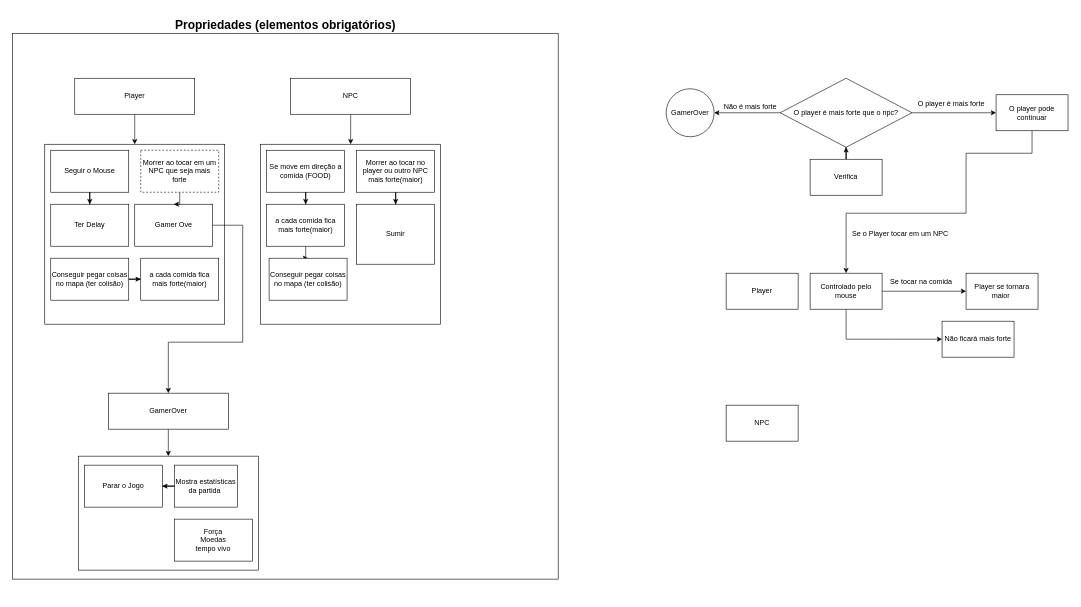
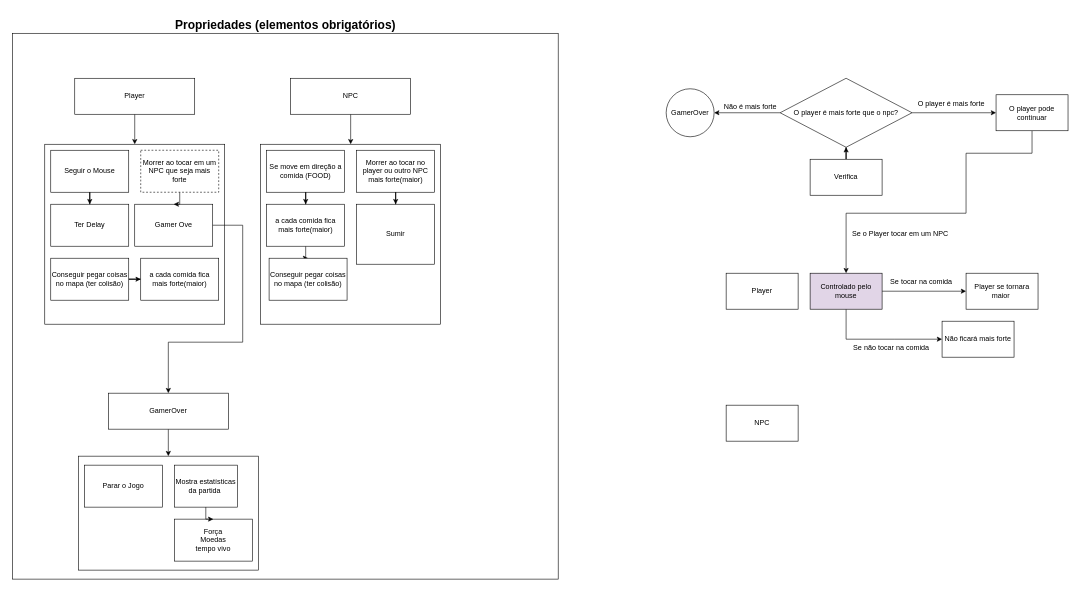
node "Controlado pelo mouse": fillcolor #ffffff -> #e1d5e7
node "Se não tocar na comida": added
edge "Mostra estatísticas da partida" -> "Parar o Jogo": now "Mostra estatísticas da partida" -> "Força Moedas tempo vivo"
